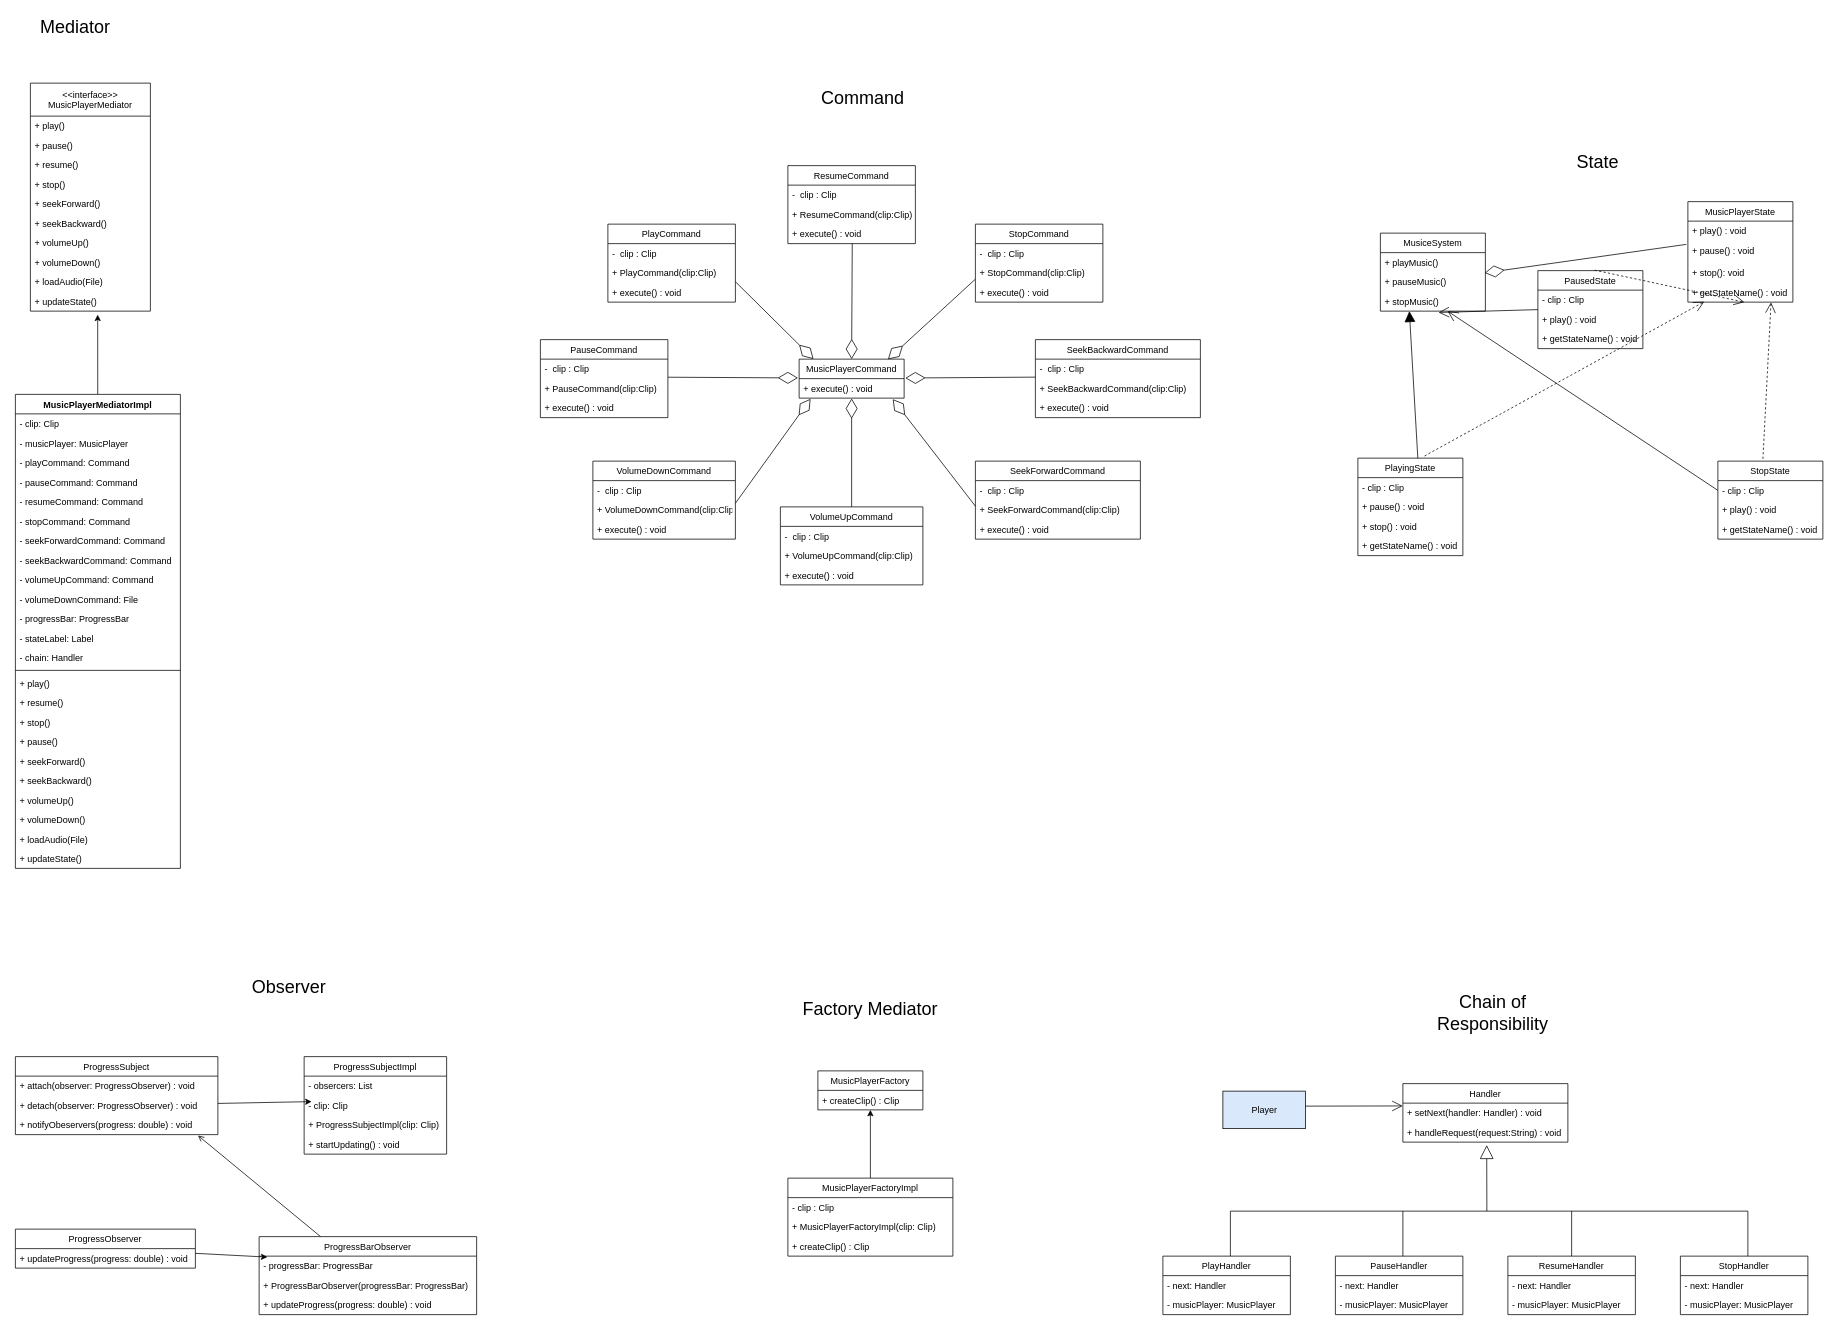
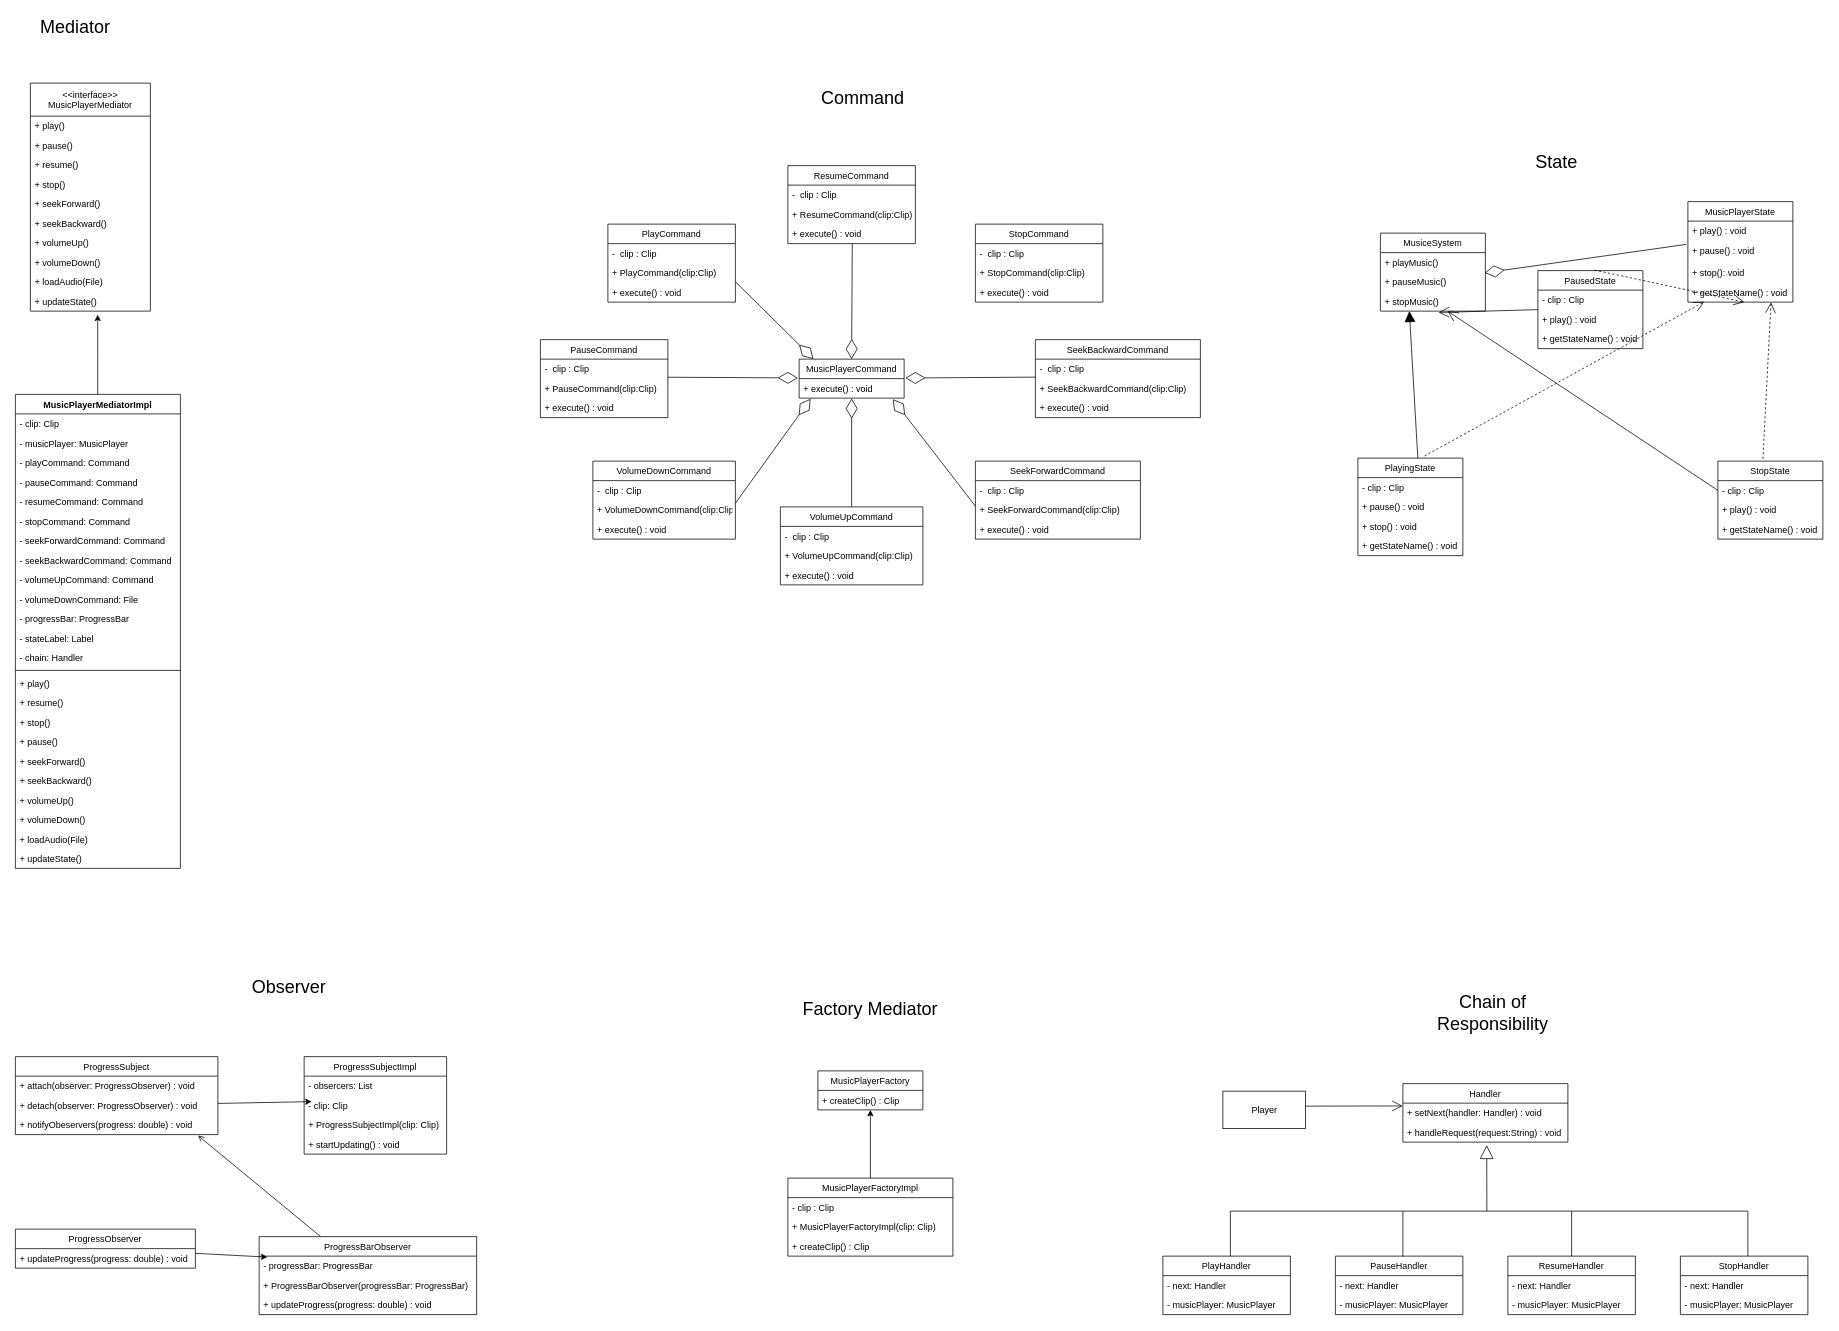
node "State": moved (1598, 162) -> (1557, 162)
edge "+ StopCommand(clip:Clip)" -> "MusicPlayerCommand": removed
node "Player": fillcolor #dae8fc -> #ffffff
